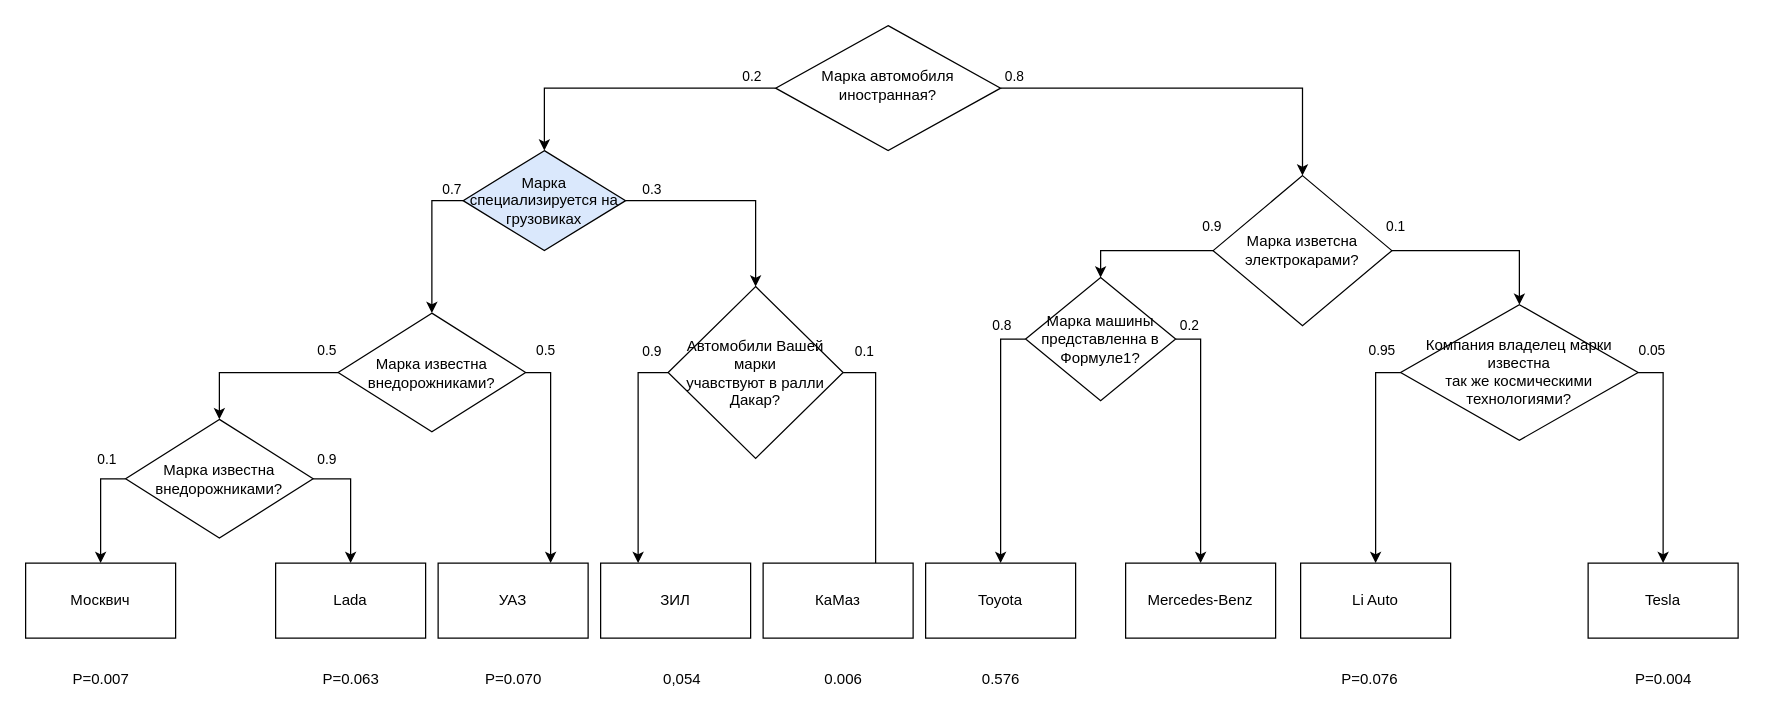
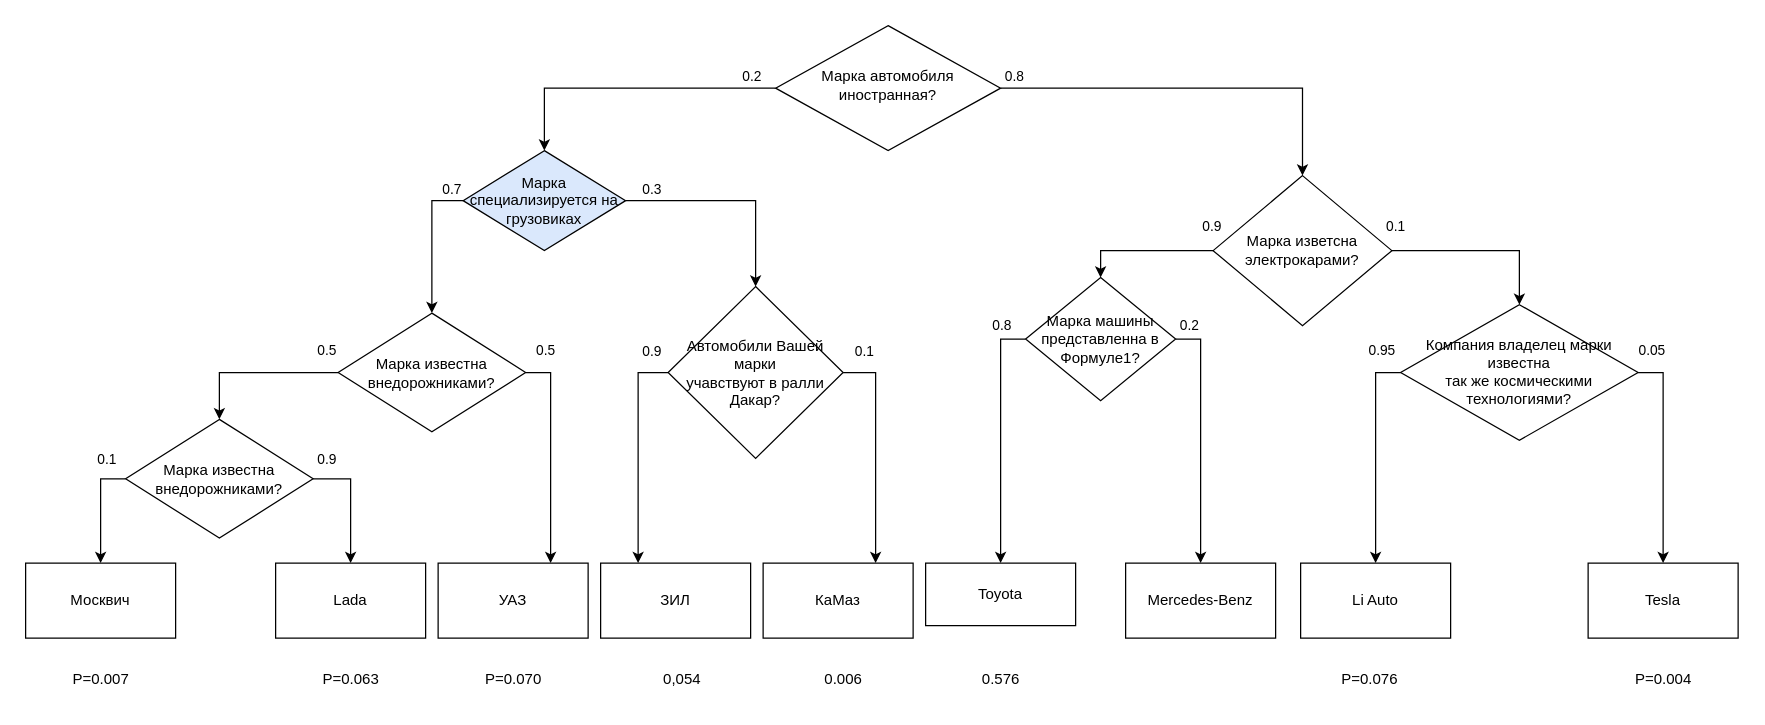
edge "Автомобили Вашей марки учавствуют в ралли Дакар?" -- "КаМаз": arrowhead none -> classic
node "Toyota": size 150x75 -> 150x63
